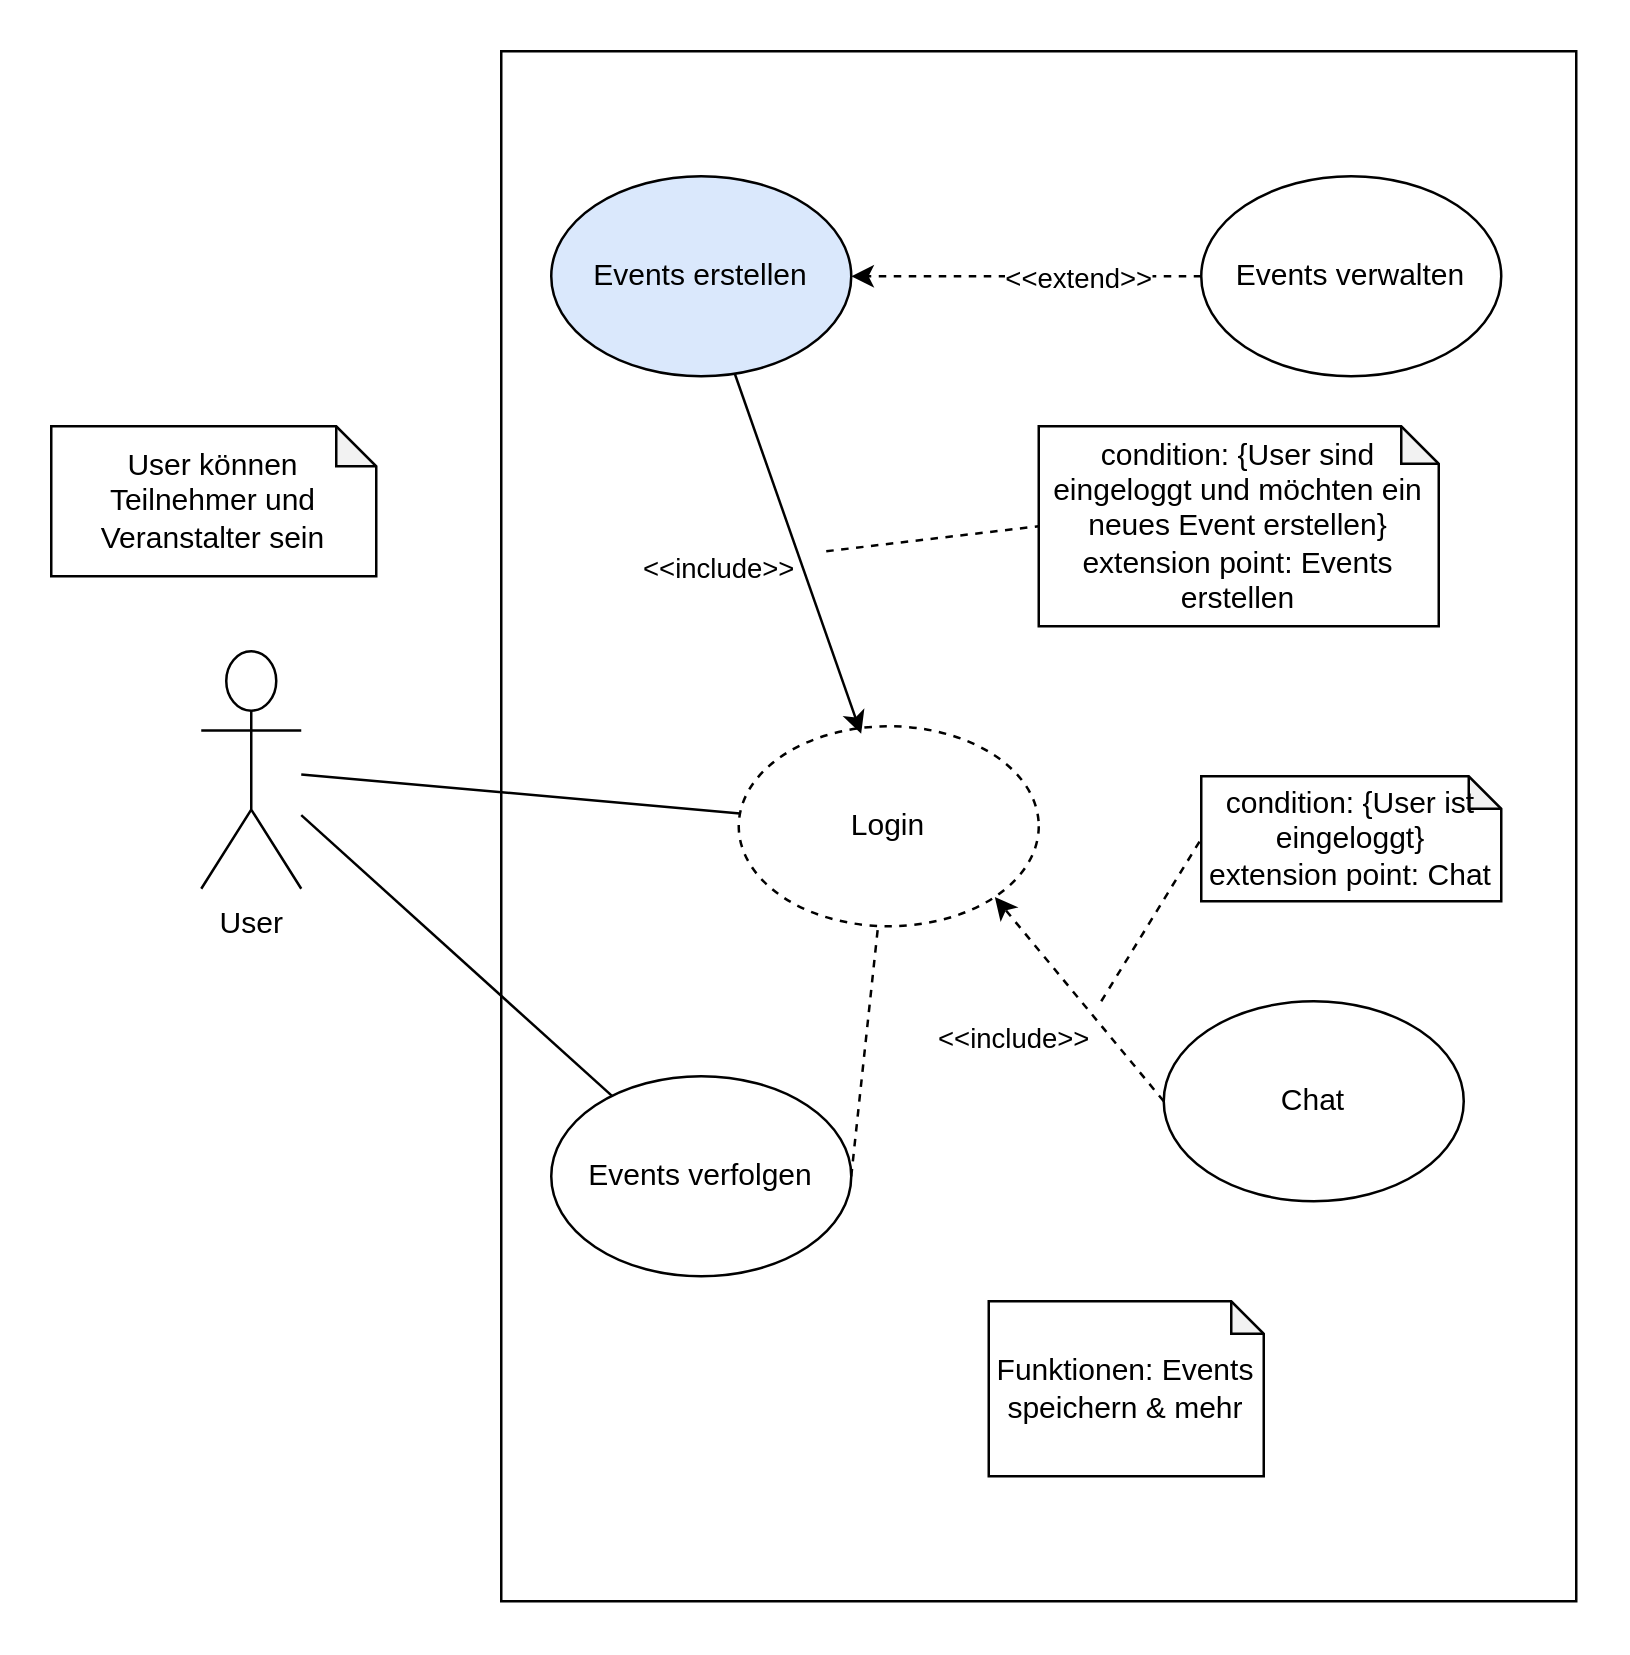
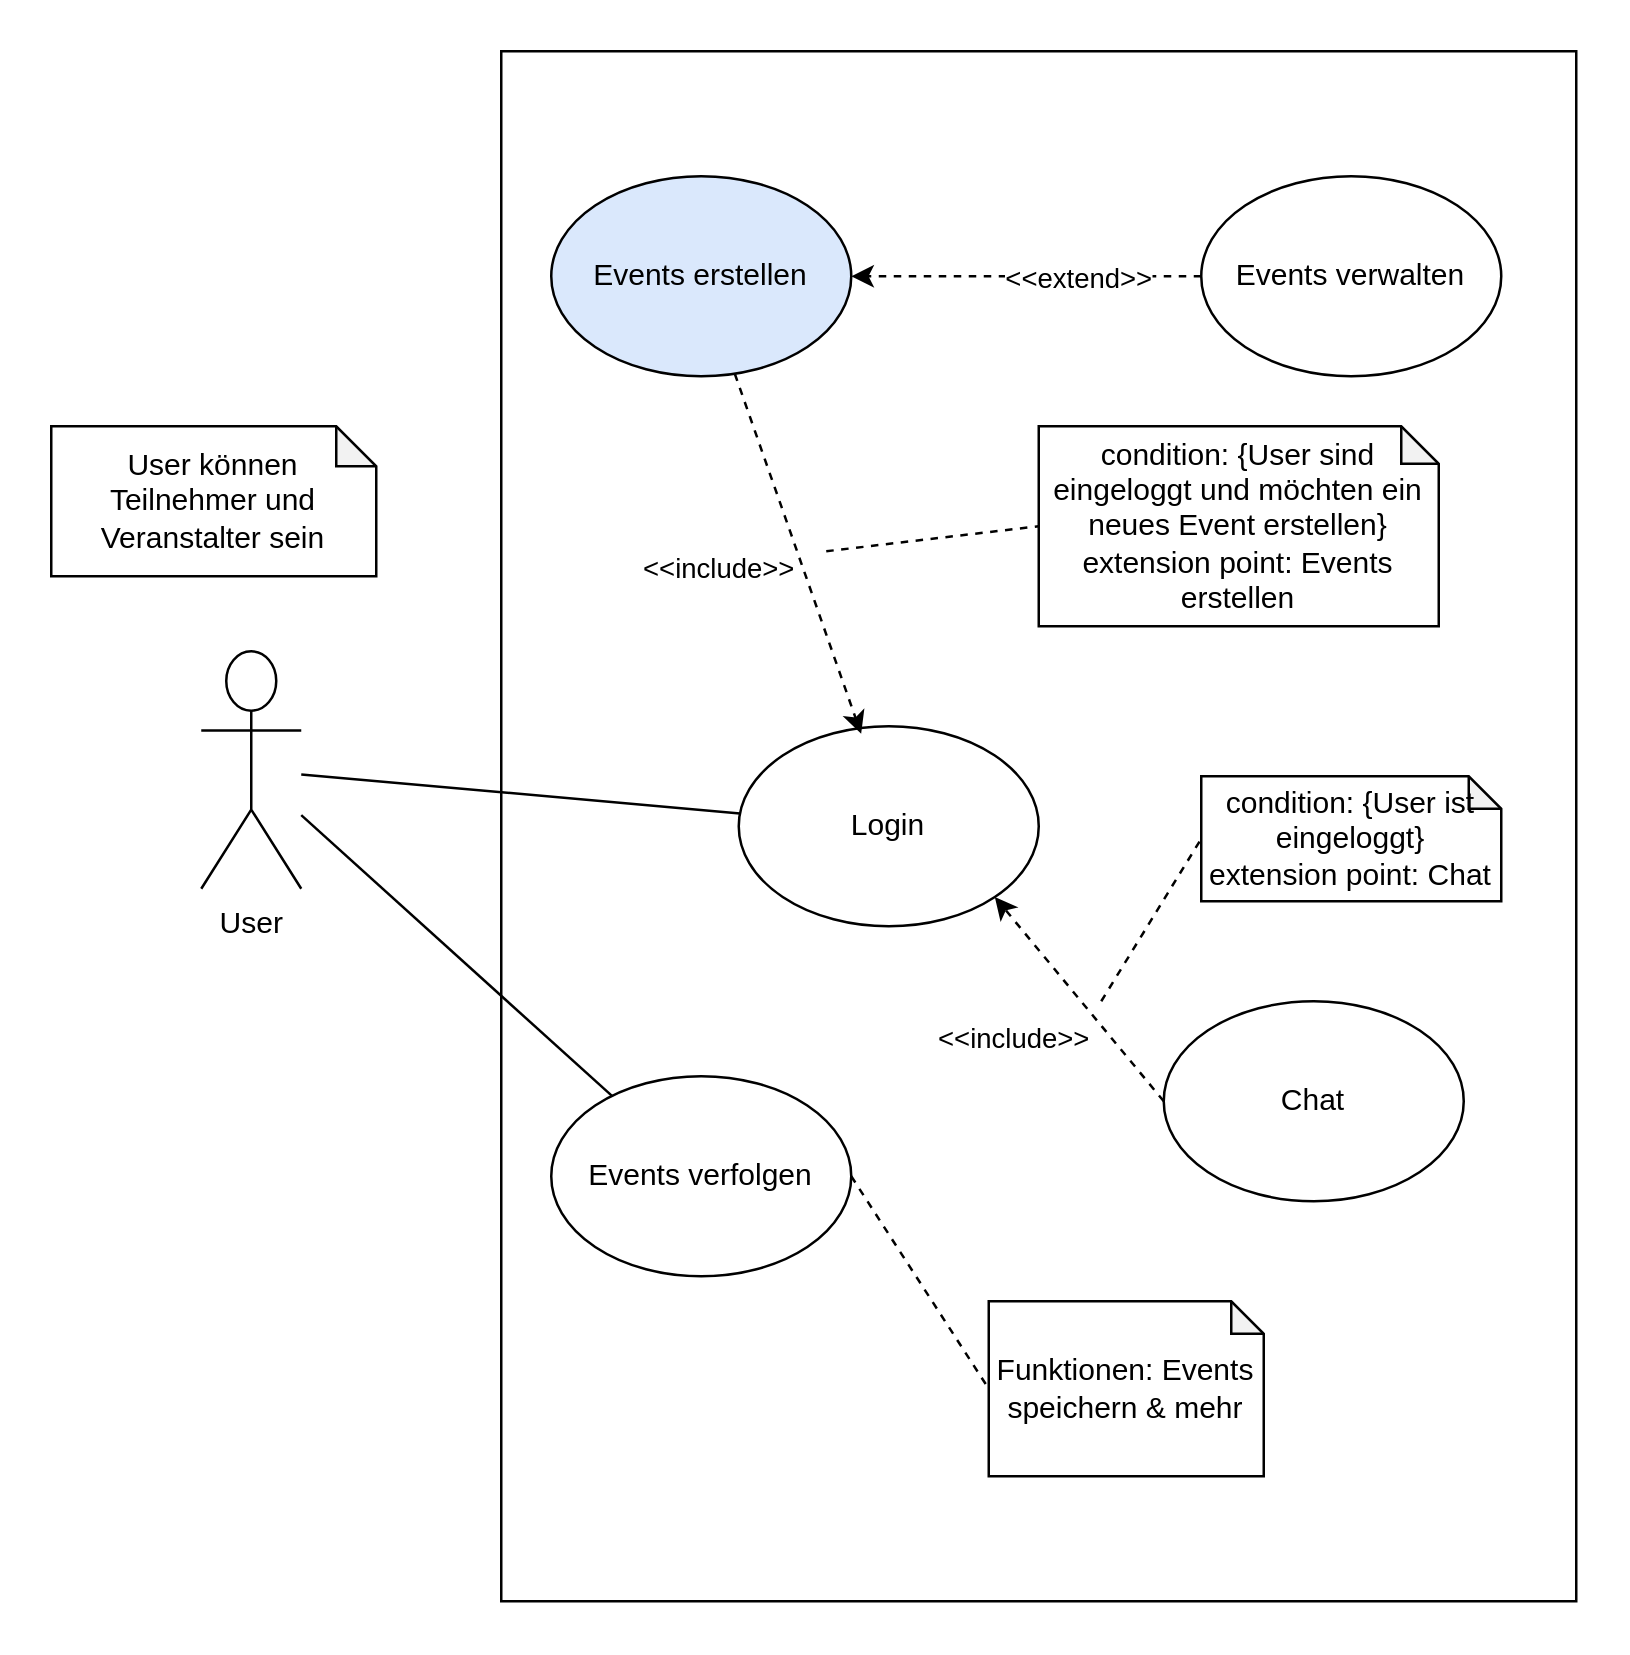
edge "Events erstellen" -> "Login": style solid -> dashed
node "Login": style dashed -> solid
edge "Login" -- "Events verfolgen": now "Funktionen: Events speichern & mehr" -- "Events verfolgen"
